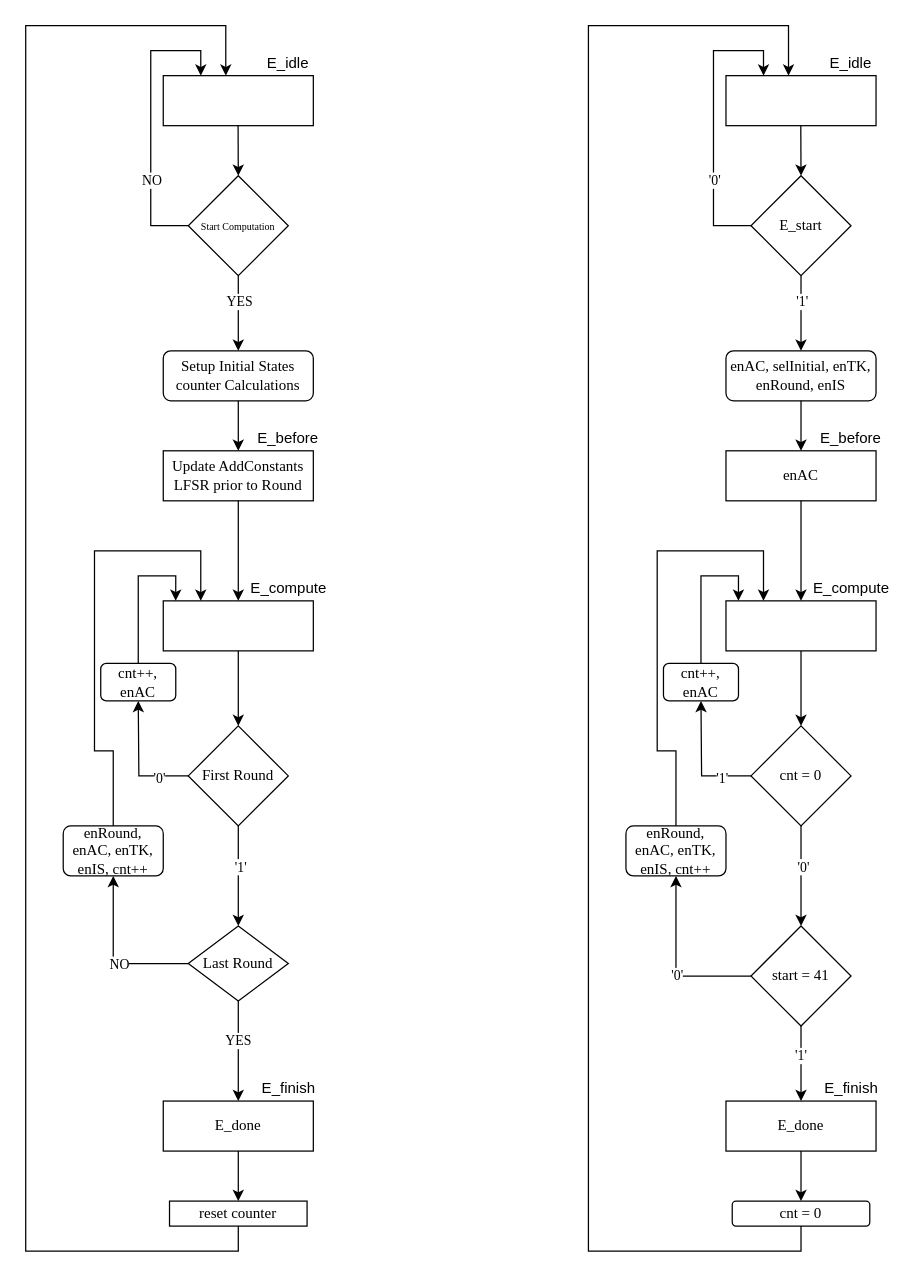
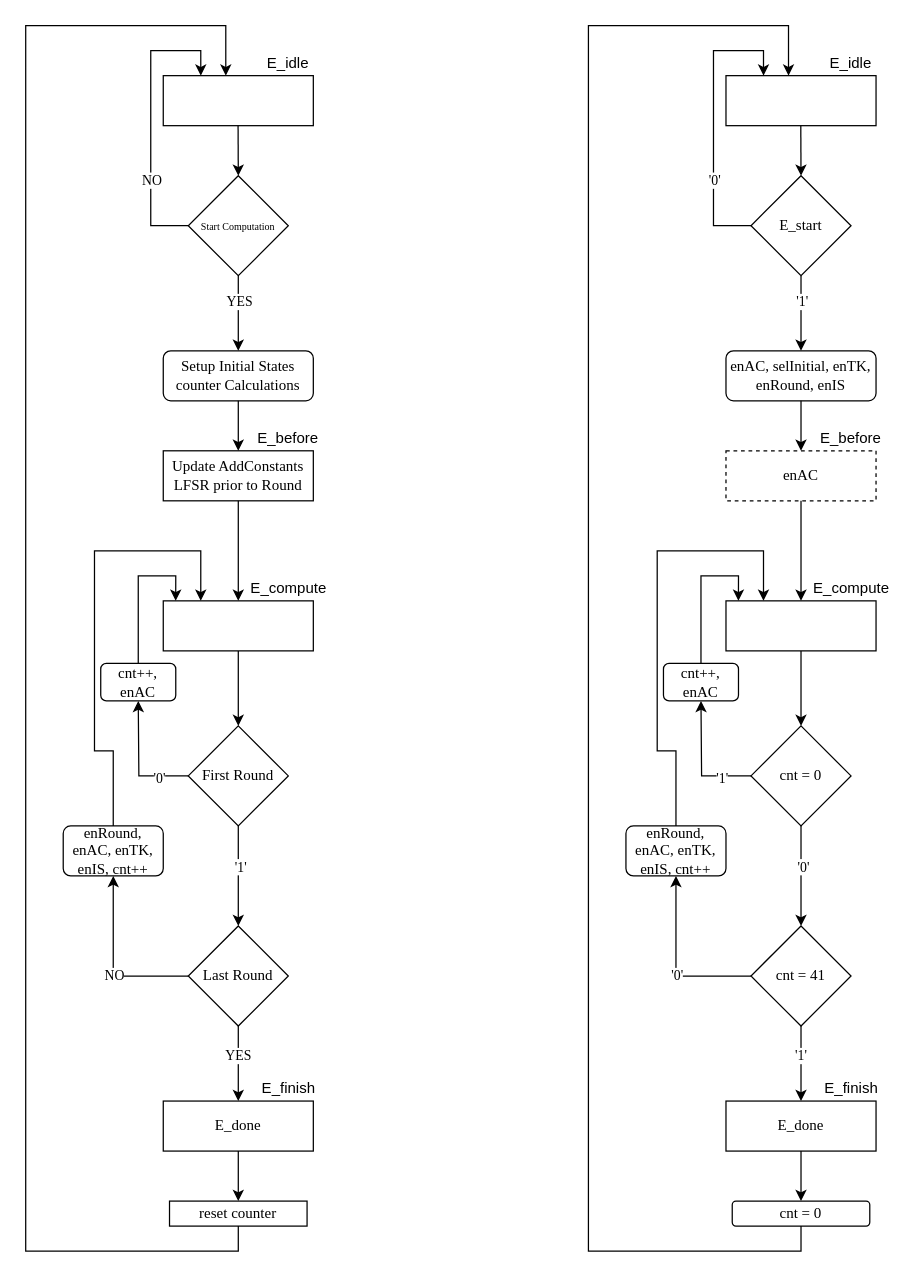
node "enAC": style solid -> dashed
node "Last Round": size 100x75 -> 100x100
node "start = 41": label "start = 41" -> "cnt = 41"
